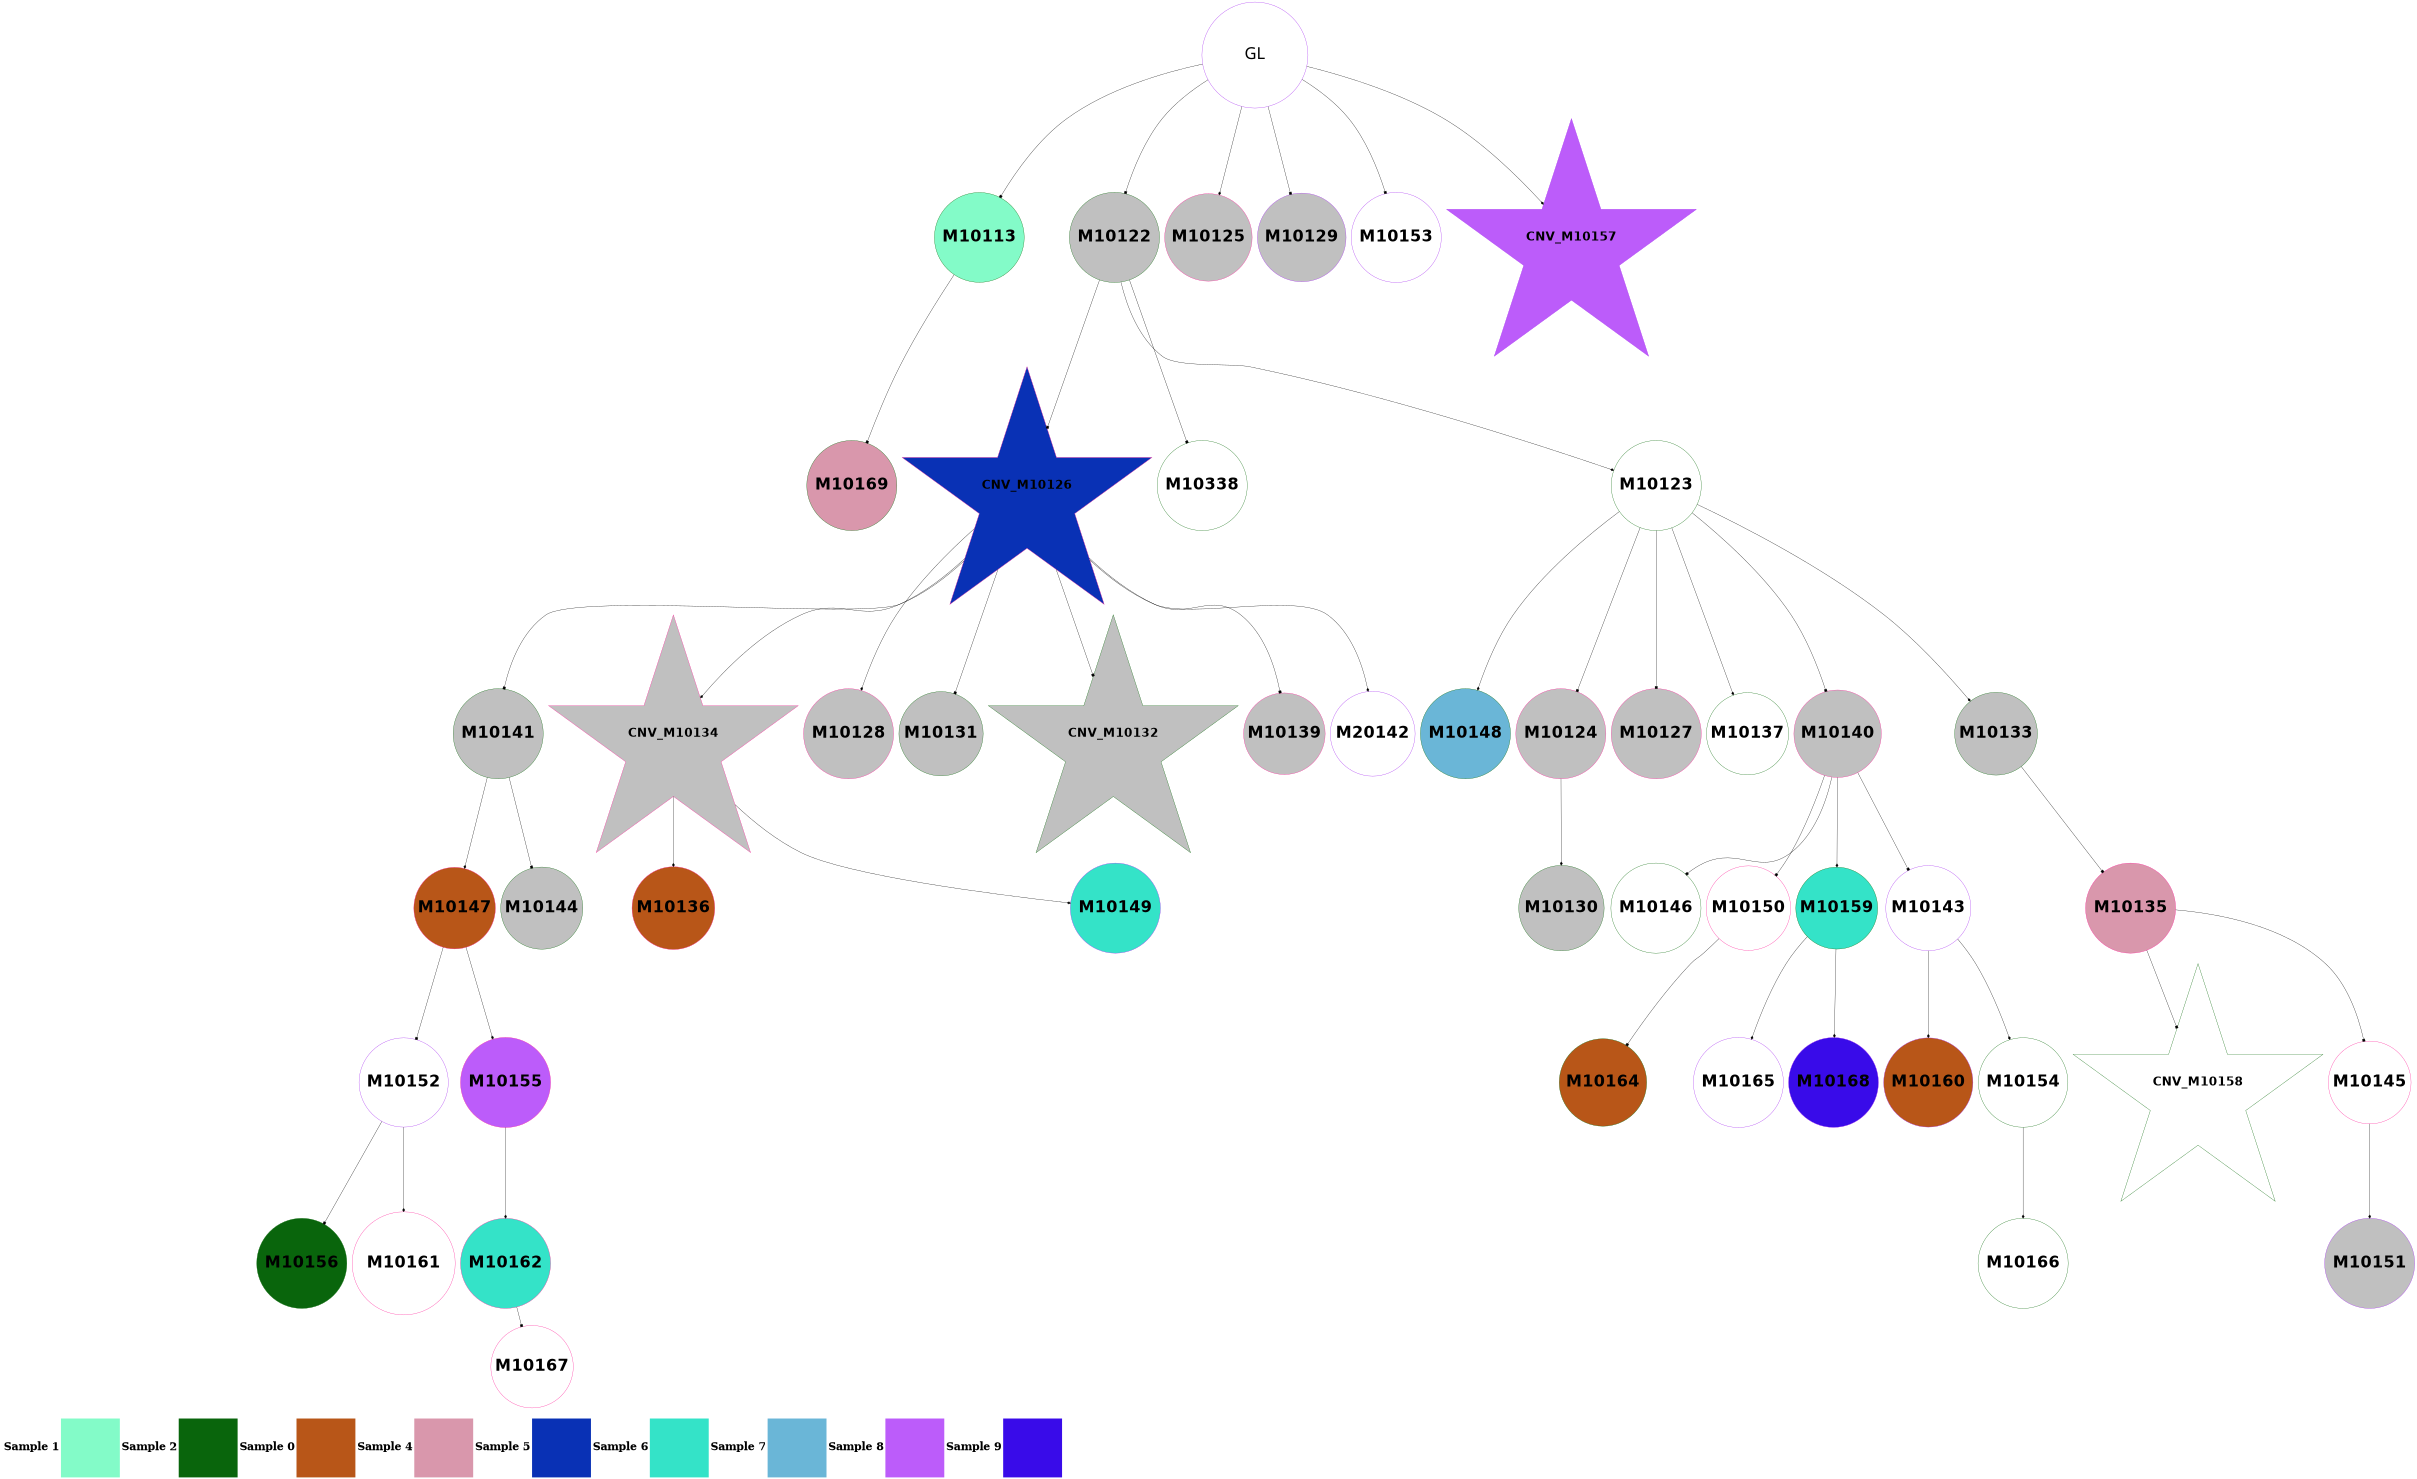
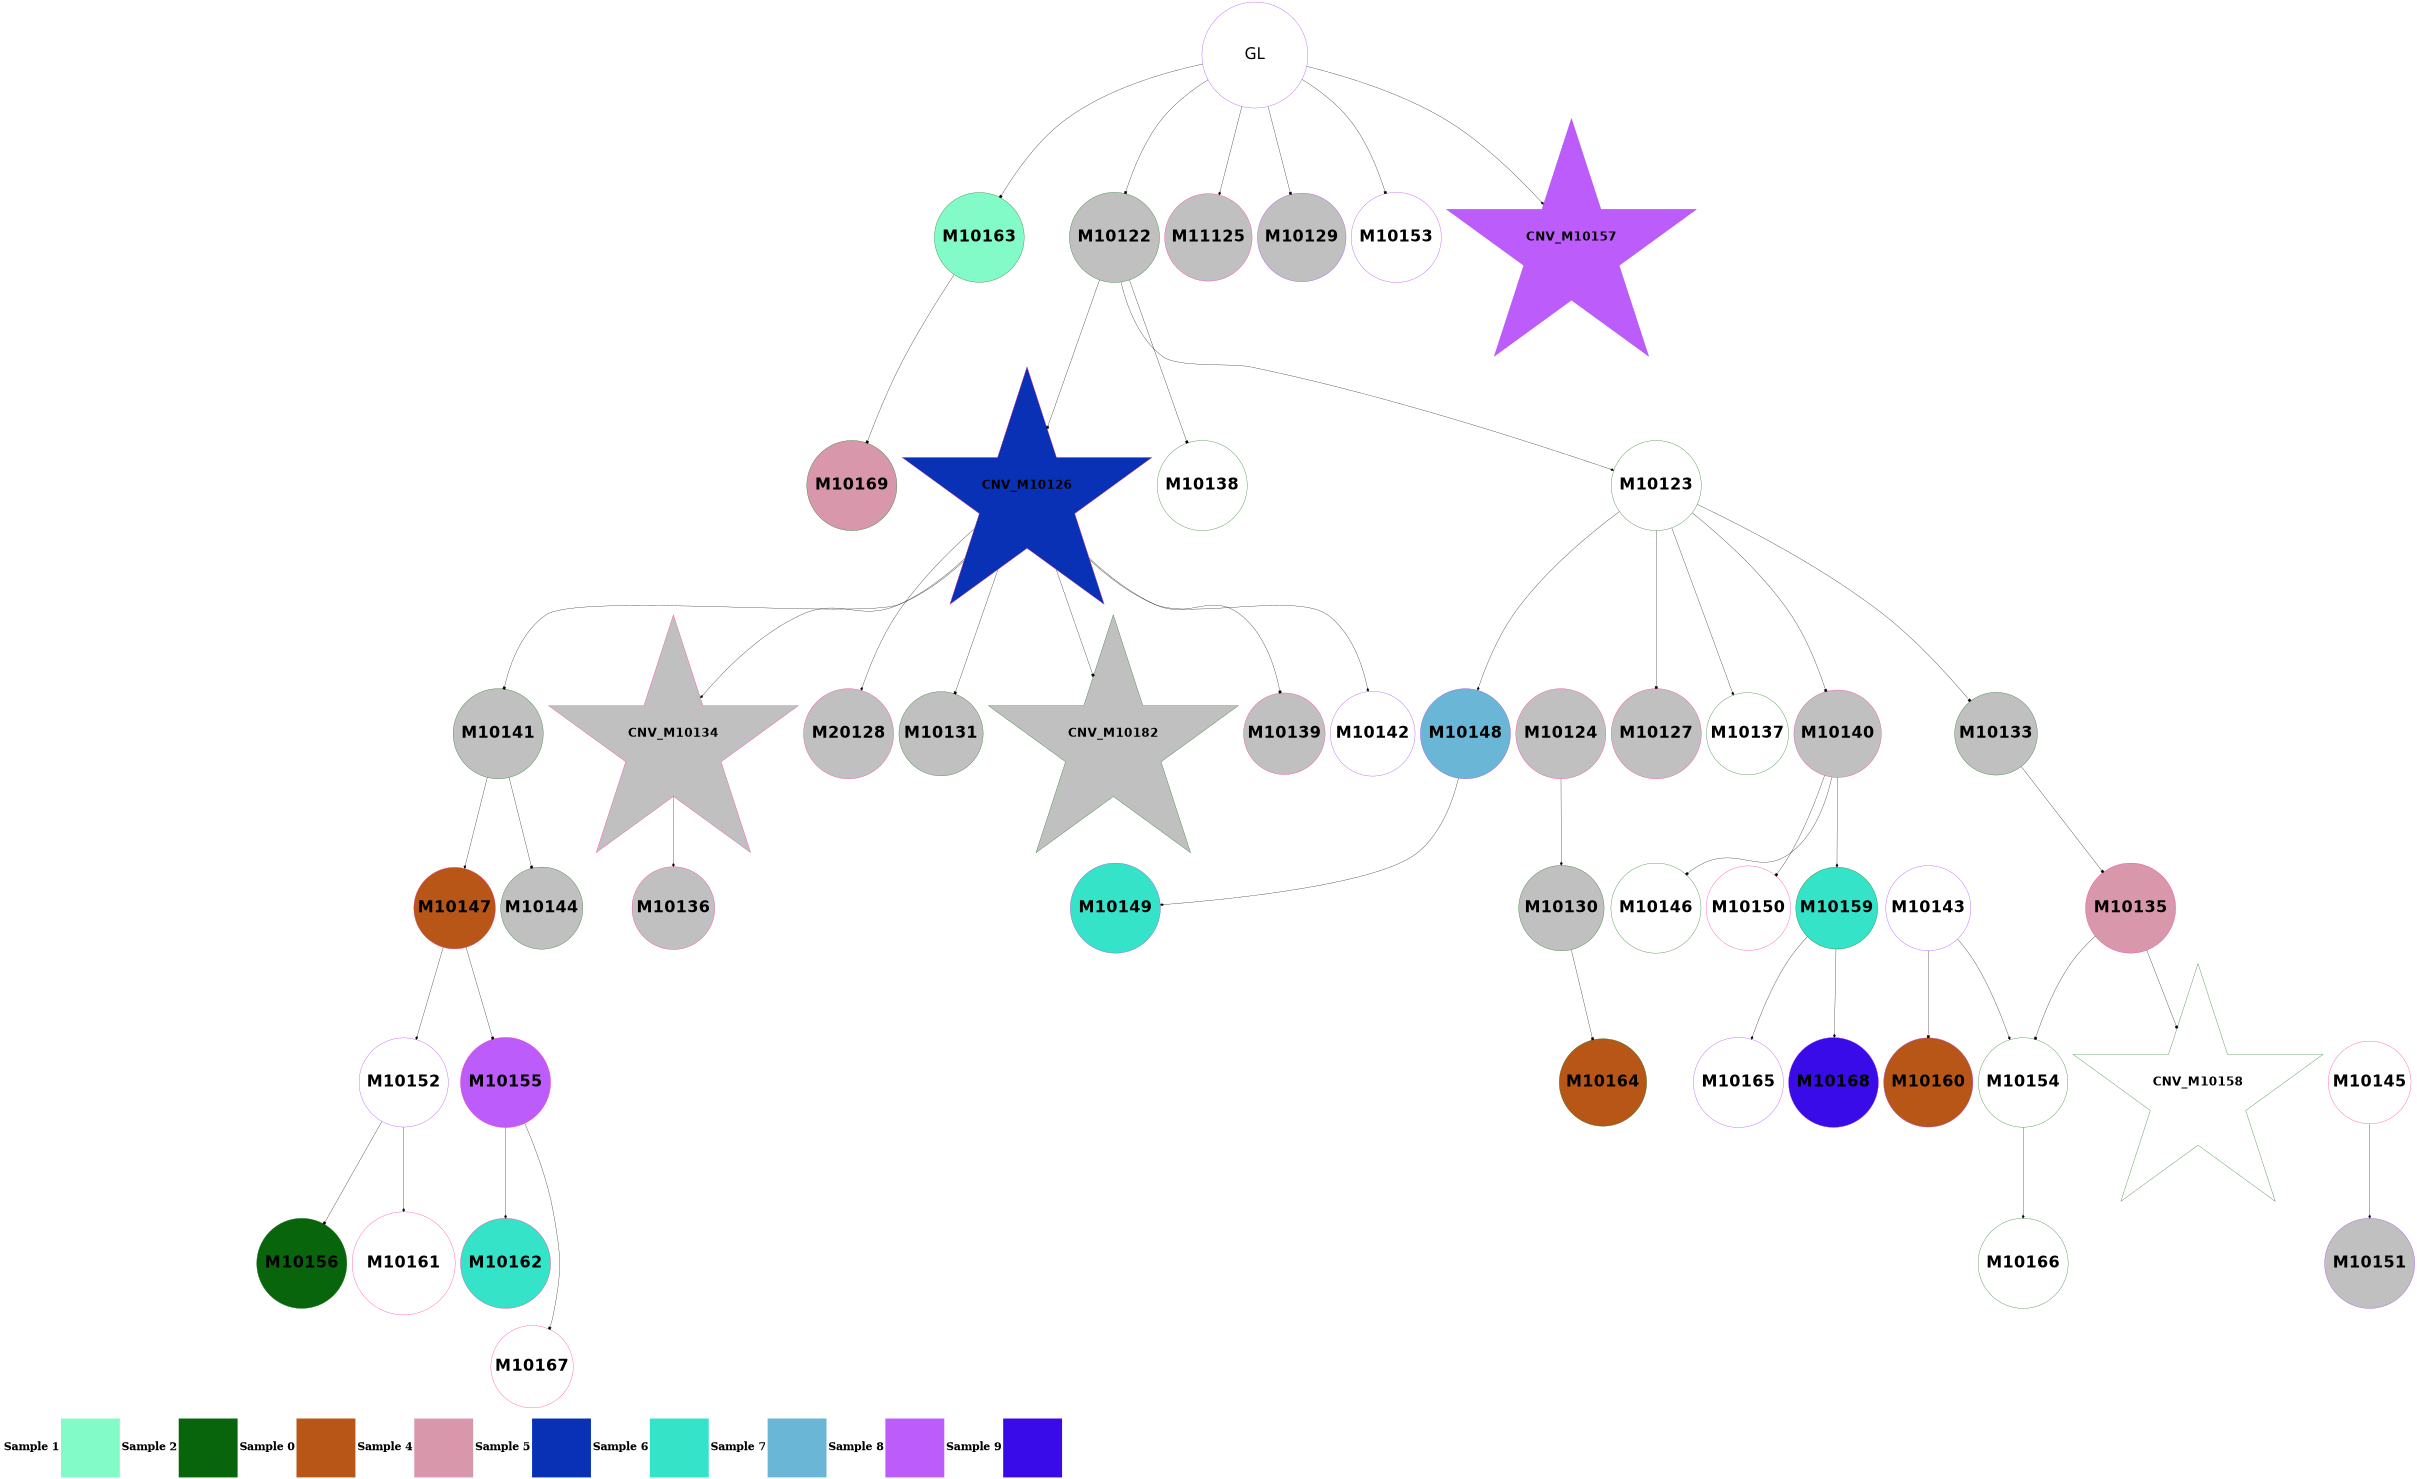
node "M10113": label "M10113" -> "M10163"
node "M10125": label "M10125" -> "M11125"
node "M10338": label "M10338" -> "M10138"
edge "M10123" -> "M10133": arrowhead diamond -> box
edge "M10123" -> "M10124": removed
node "M10128": label "M10128" -> "M20128"
node "CNV_M10132": label "CNV_M10132" -> "CNV_M10182"
node "M20142": label "M20142" -> "M10142"
node "M10148": color darkgreen -> purple
edge "M10140" -> "M10143": removed
edge "CNV_M10134" -> "M10149": now "M10148" -> "M10149"
node "M10136": fillcolor #b85618 -> grey
edge "M10135" -> "M10145": now "M10135" -> "M10154"
edge "M10150" -> "M10164": now "M10130" -> "M10164"
edge "M10147" -> "M10152": arrowhead box -> diamond
edge "M10147" -> "M10155": arrowhead diamond -> box
edge "M10143" -> "M10160": arrowhead diamond -> box
edge "M10162" -> "M10167": now "M10155" -> "M10167"
